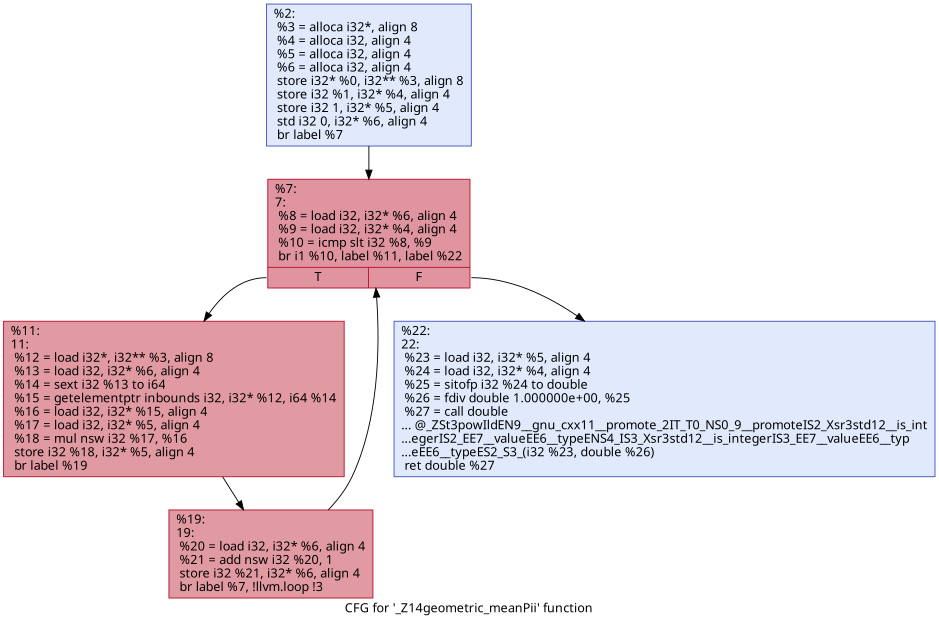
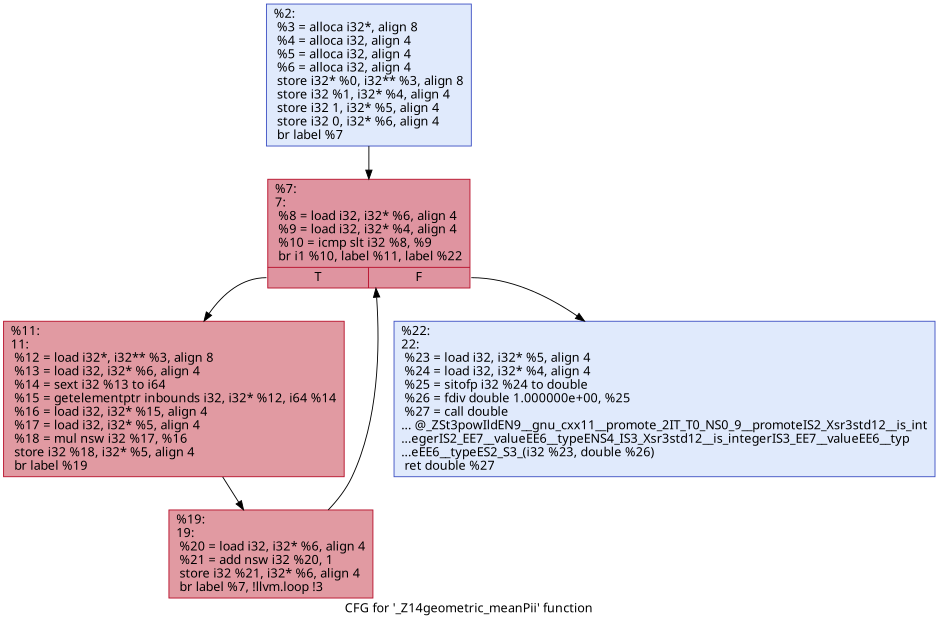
node "%2:": text "std i32 0, i32* %6, align 4" -> "store i32 0, i32* %6, align 4"
